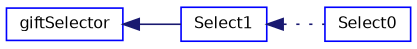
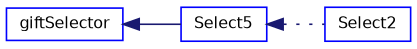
node "Select1": label "Select1" -> "Select5"
node "Select0": label "Select0" -> "Select2"
